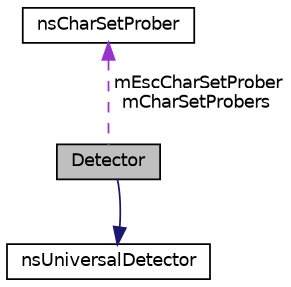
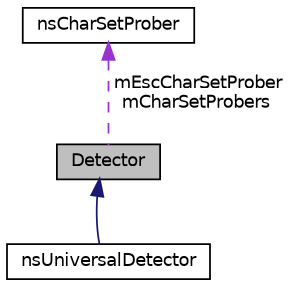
edge "Detector" -> "nsUniversalDetector": reversed
